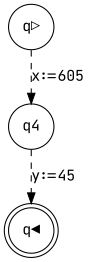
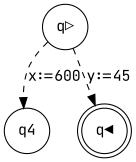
edge "q▷" -> "q4": label "x:=605" -> "x:=600"
edge "q4" -> "q◀": now "q▷" -> "q◀"
